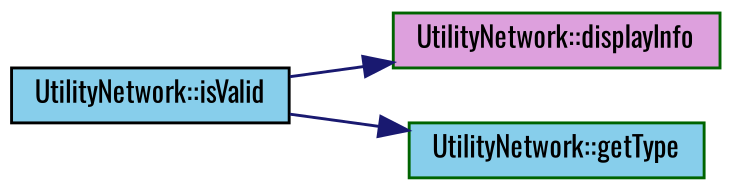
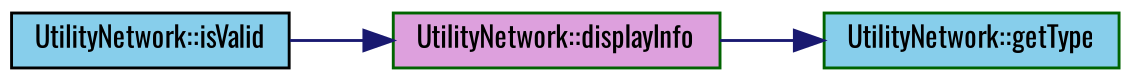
edge "UtilityNetwork::isValid" -> "UtilityNetwork::getType": now "UtilityNetwork::displayInfo" -> "UtilityNetwork::getType"
